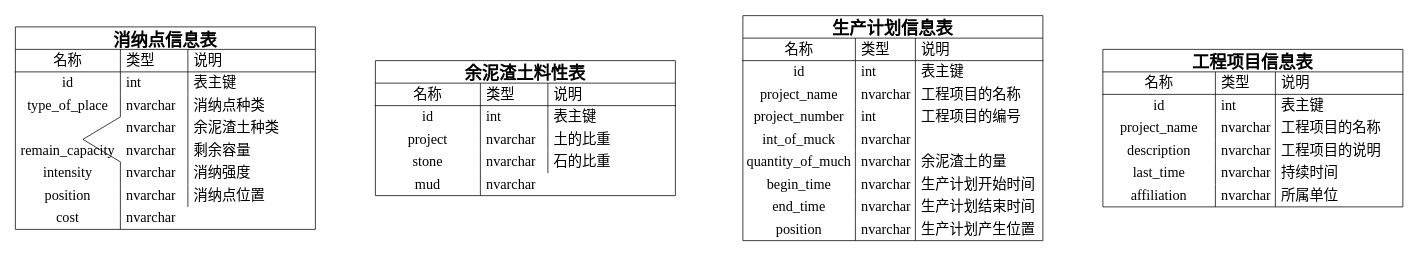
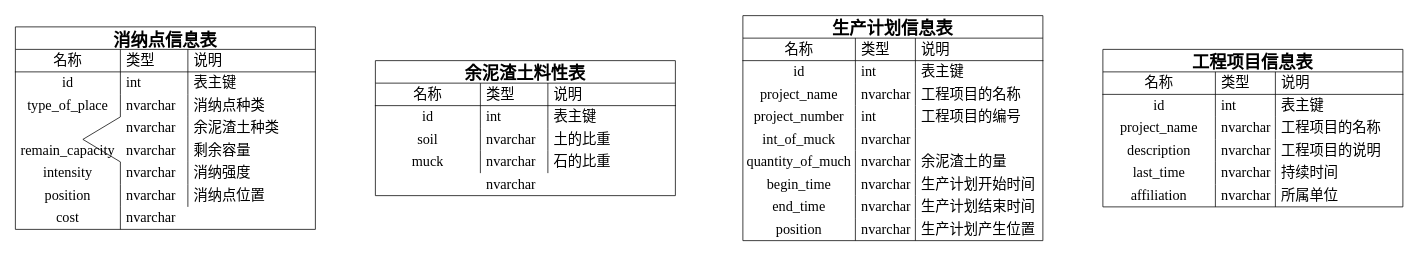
node "project": label "project" -> "soil"
node "stone": label "stone" -> "muck"
node "mud": removed
